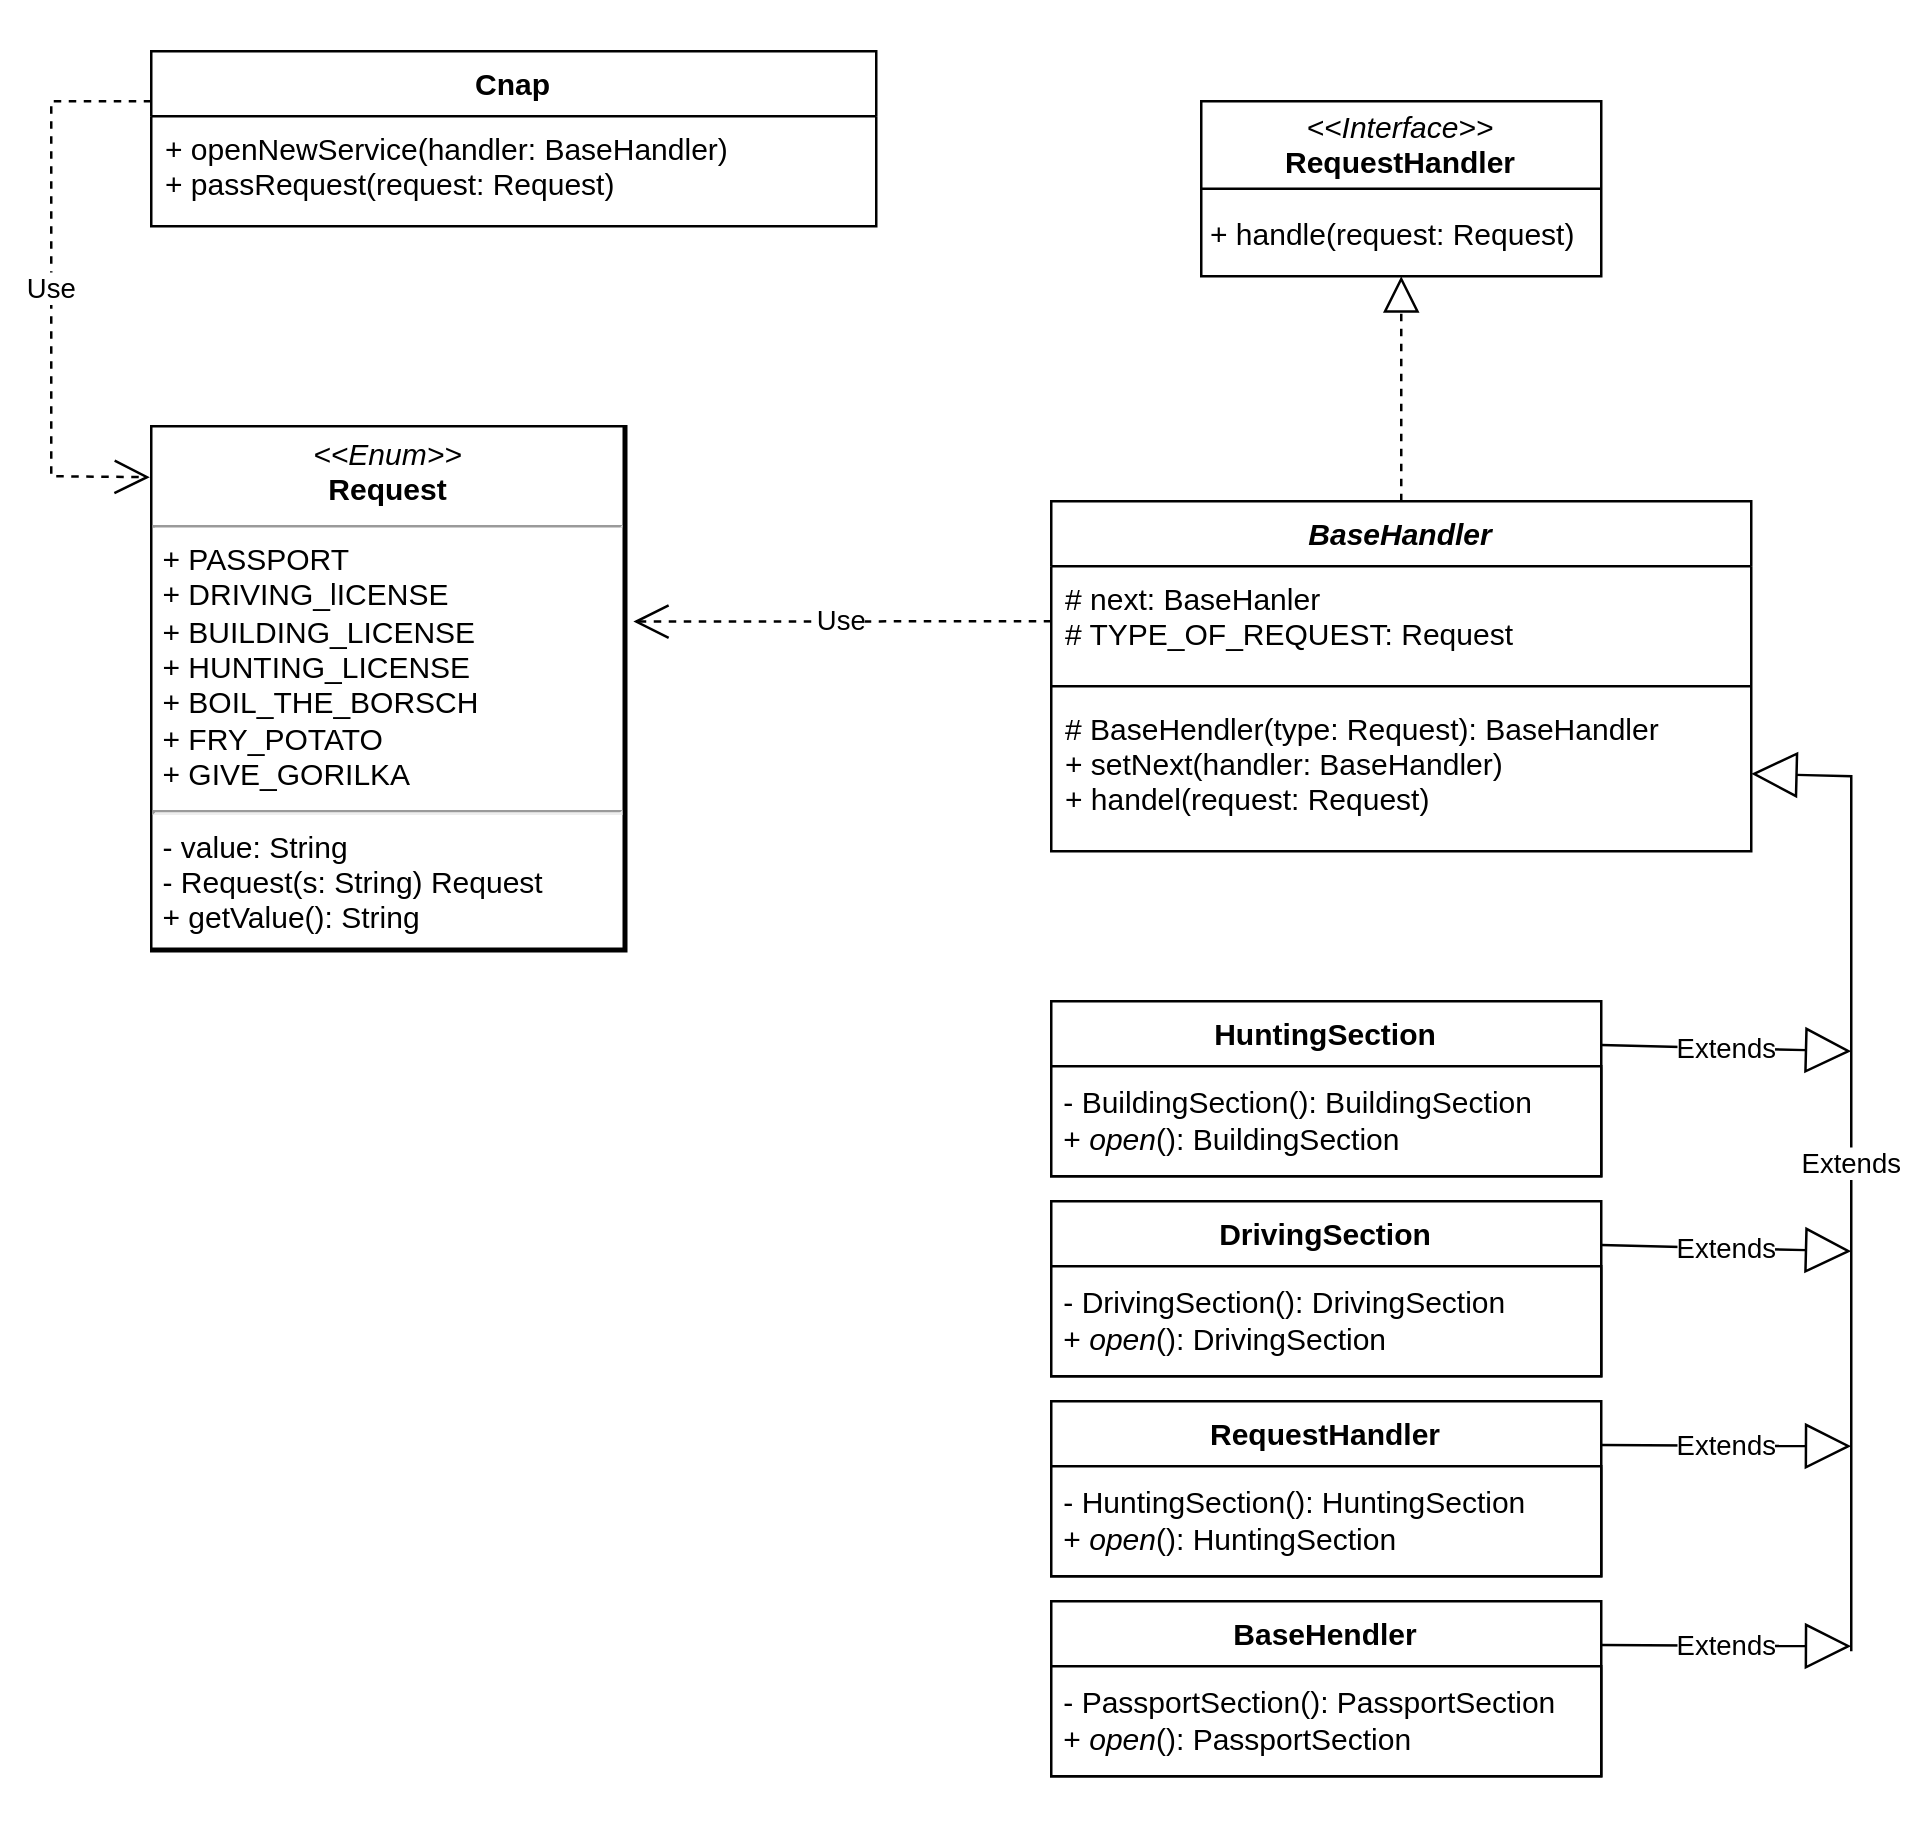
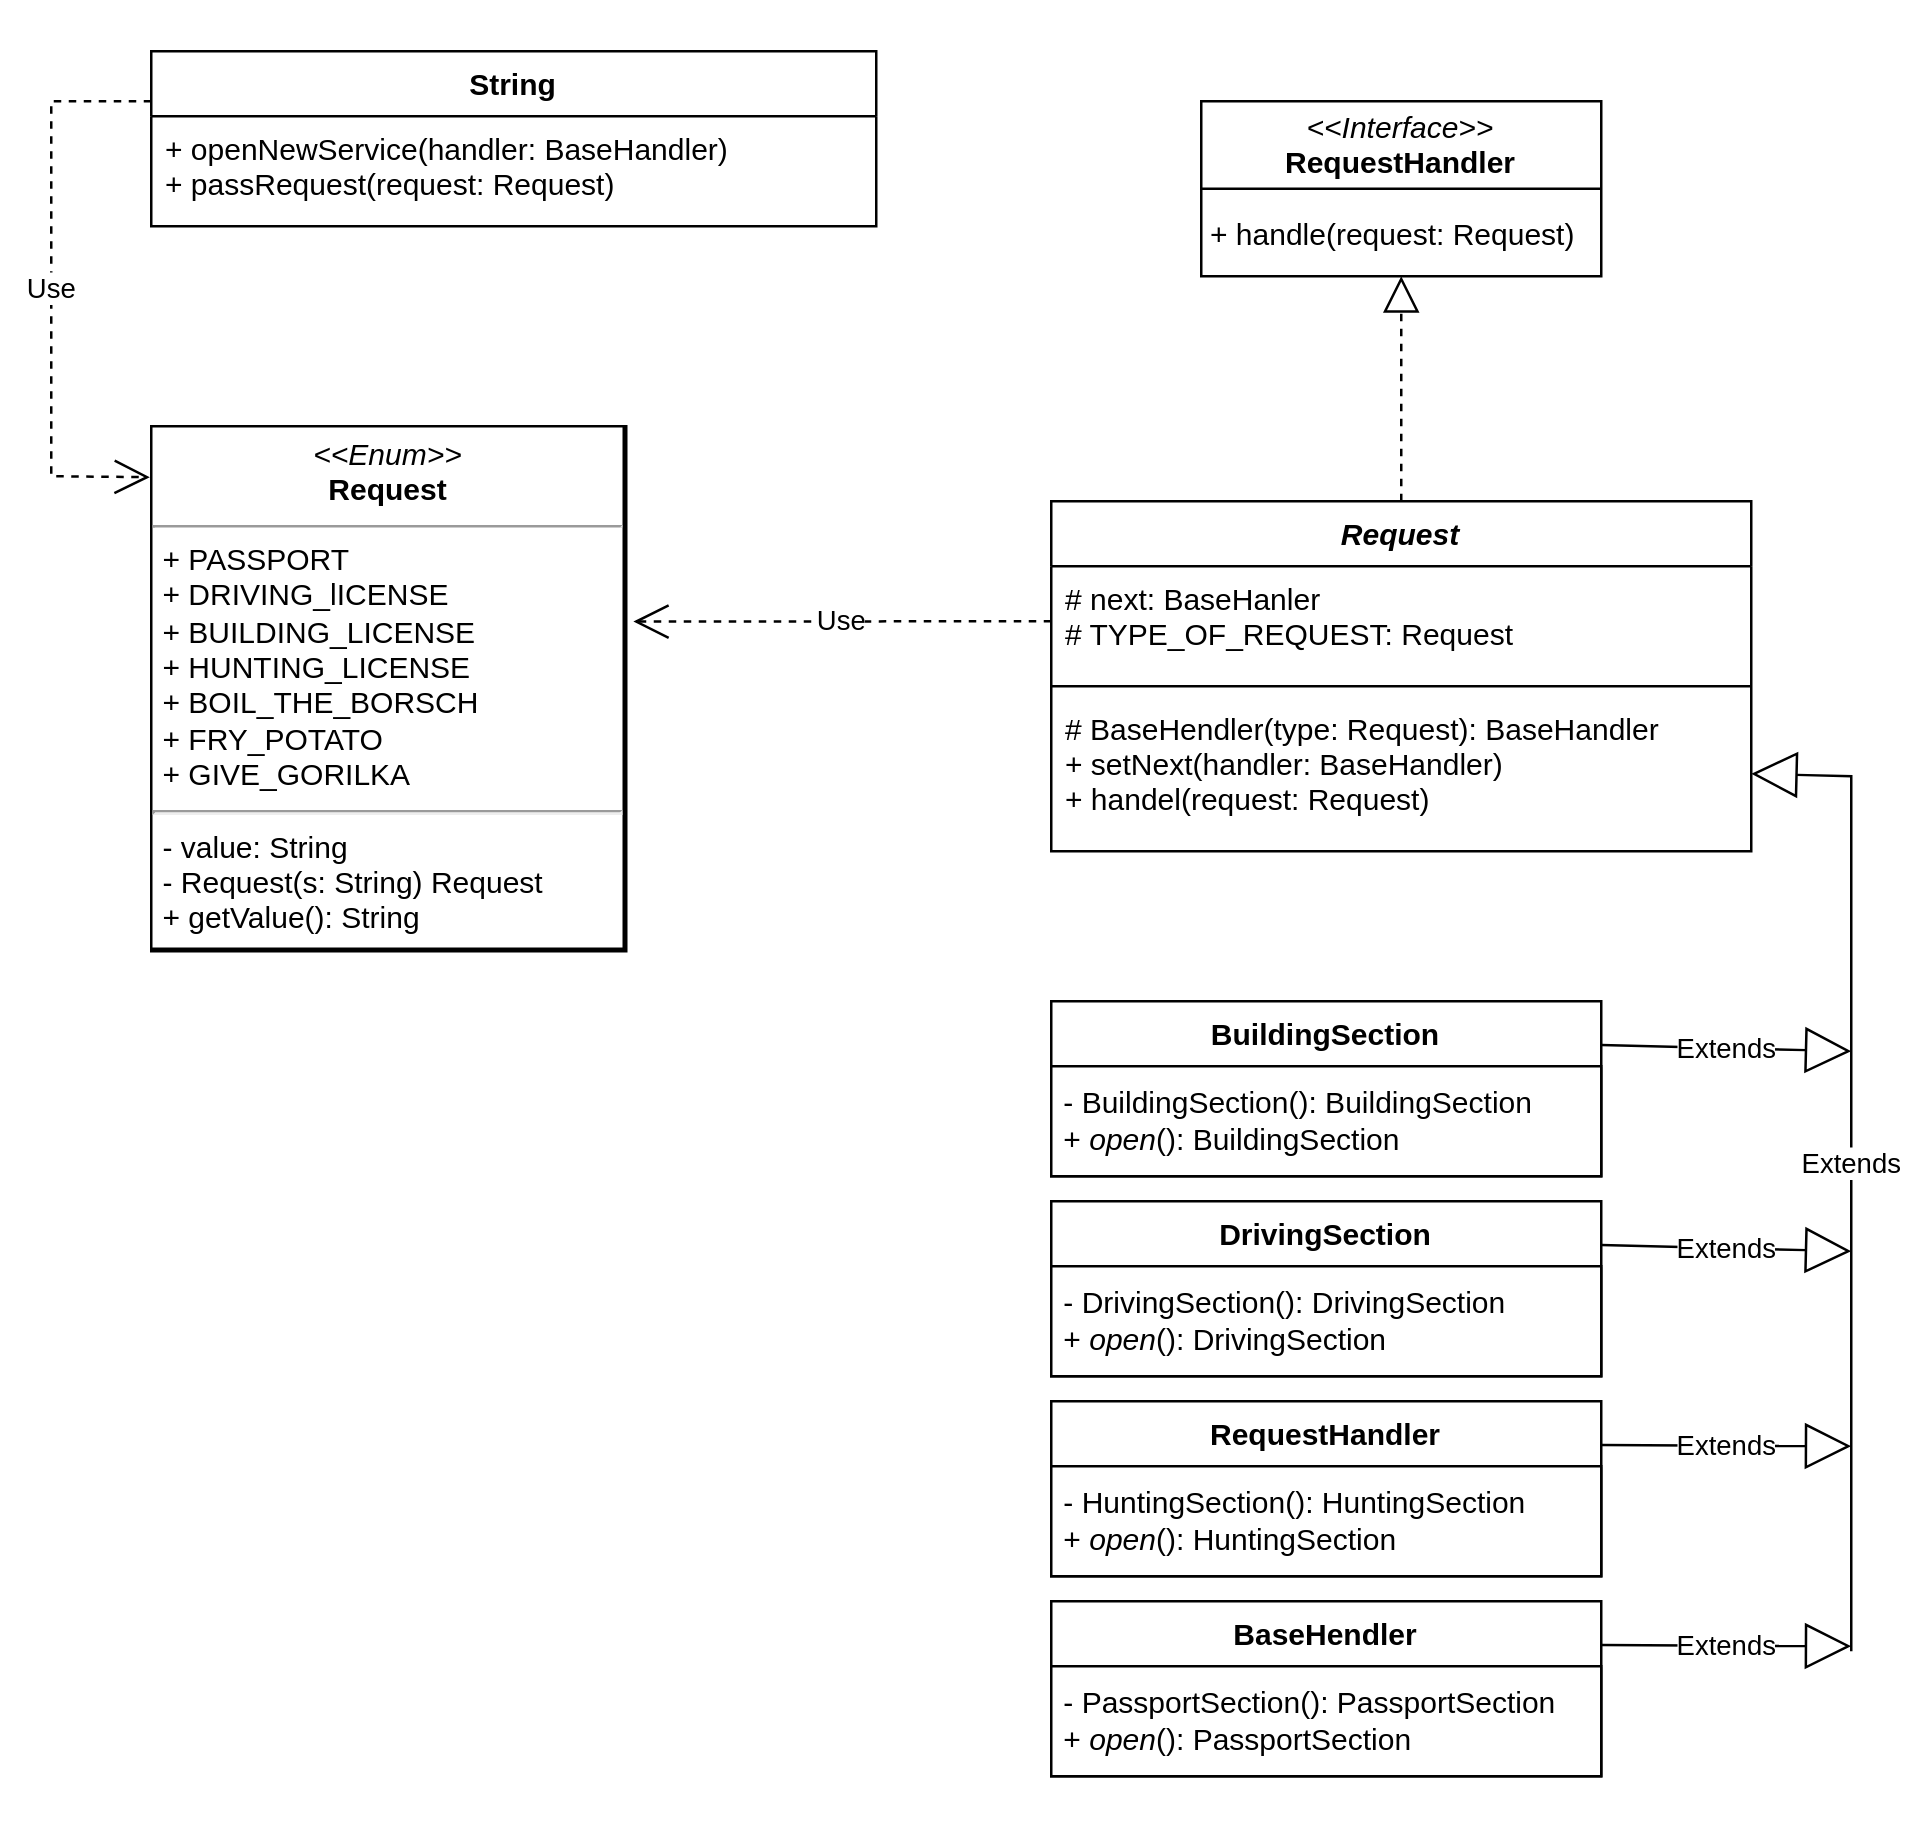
node "Cnap": label "Cnap" -> "String"
node "BaseHandler": label "BaseHandler" -> "Request"
node "HuntingSection": label "HuntingSection" -> "BuildingSection"
